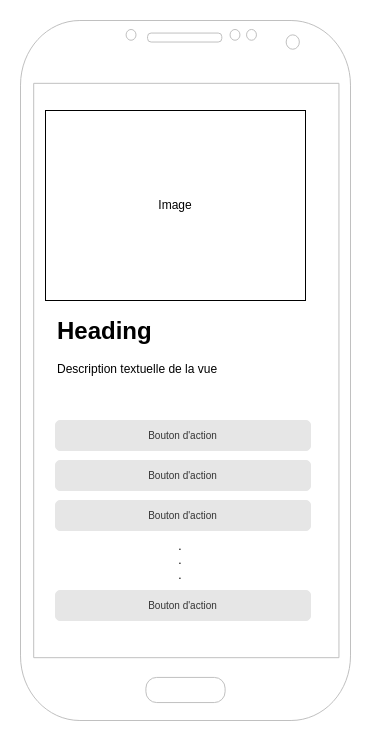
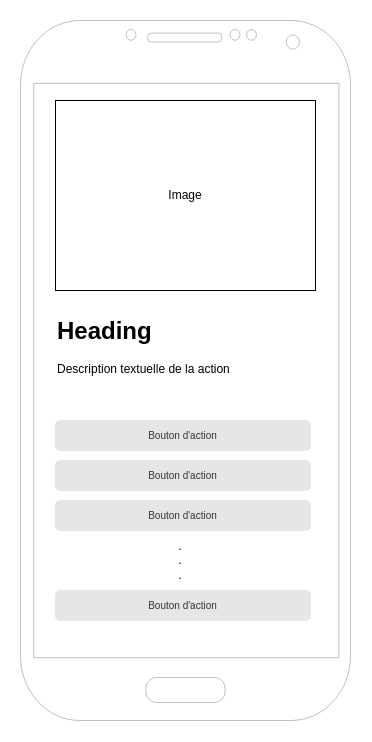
node "Image": moved (176, 206) -> (186, 196)
node "HeadingDescription textuelle de la vue": label "HeadingDescription textuelle de la vue" -> "HeadingDescription textuelle de la action"
